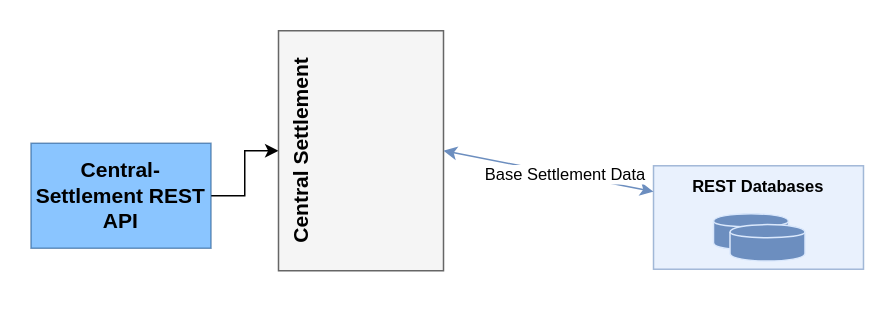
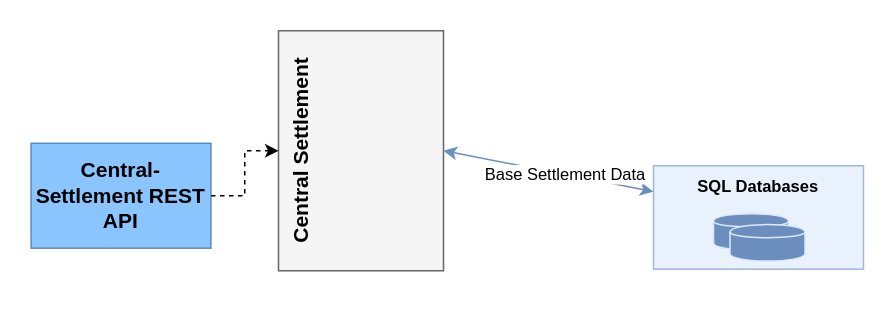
edge "Central-Settlement REST API" -> "Central Settlement": style solid -> dashed
node "REST Databases": label "REST Databases" -> "SQL Databases"
